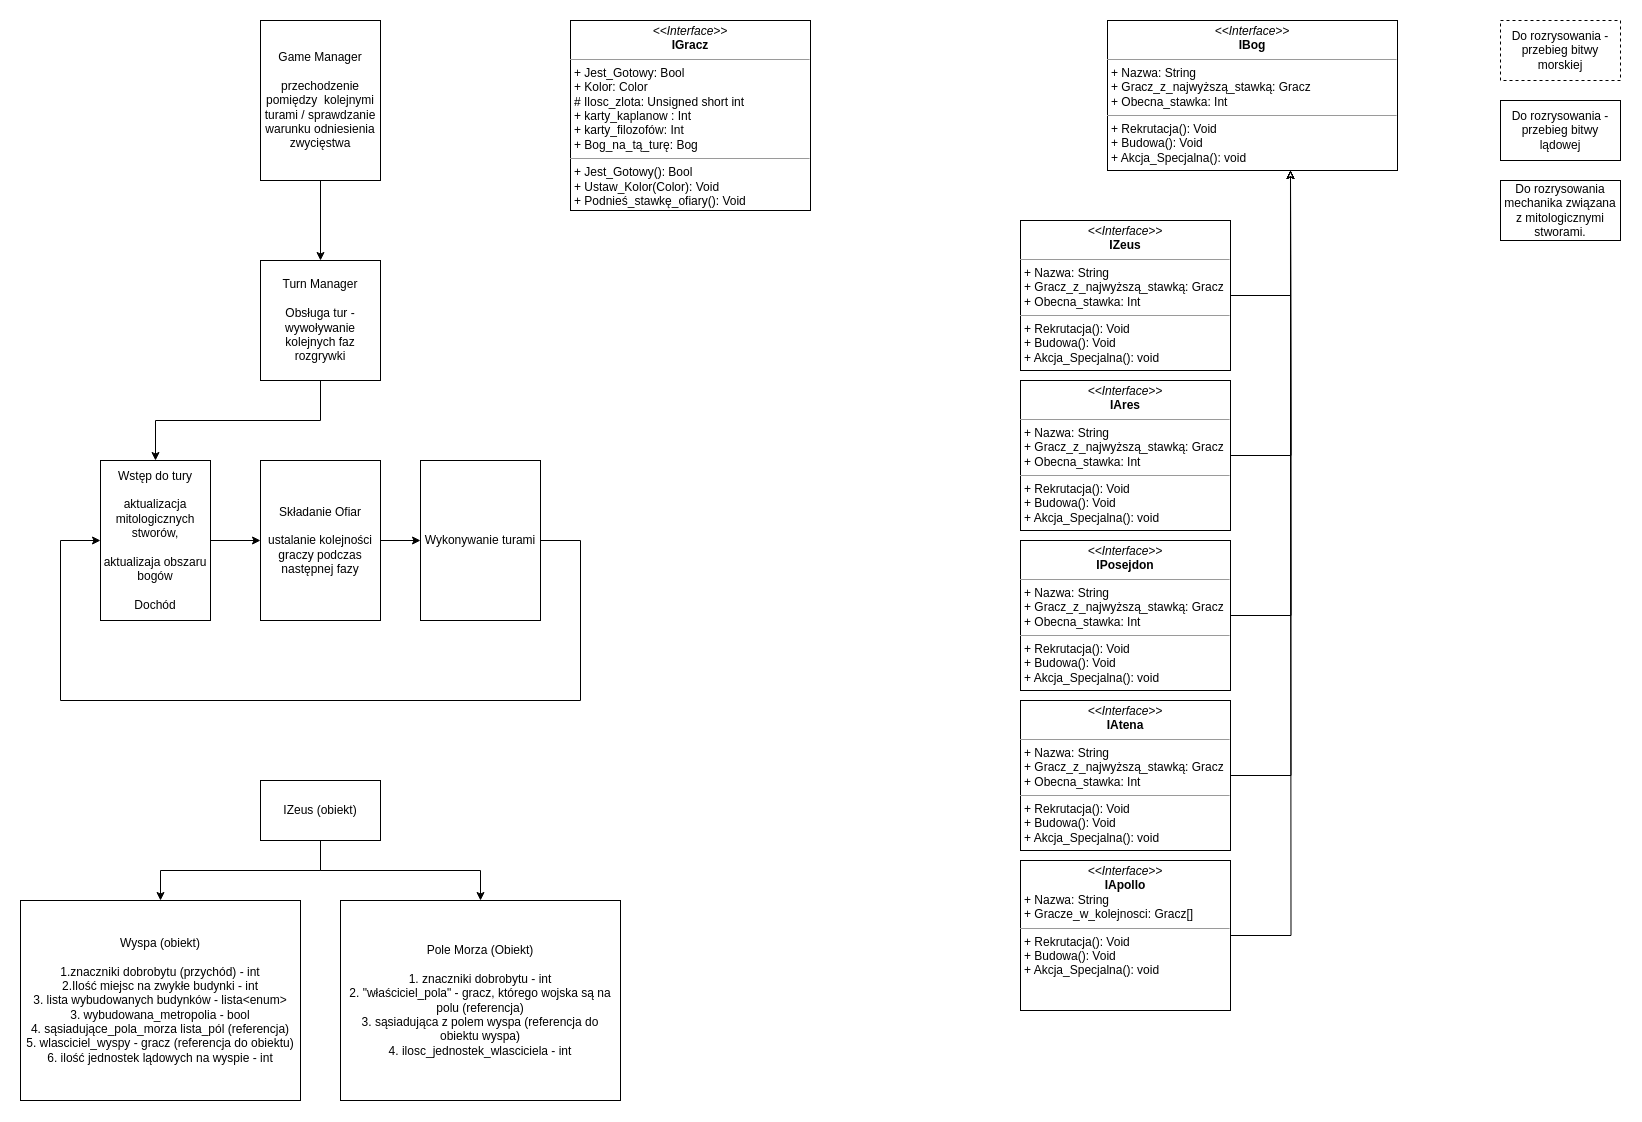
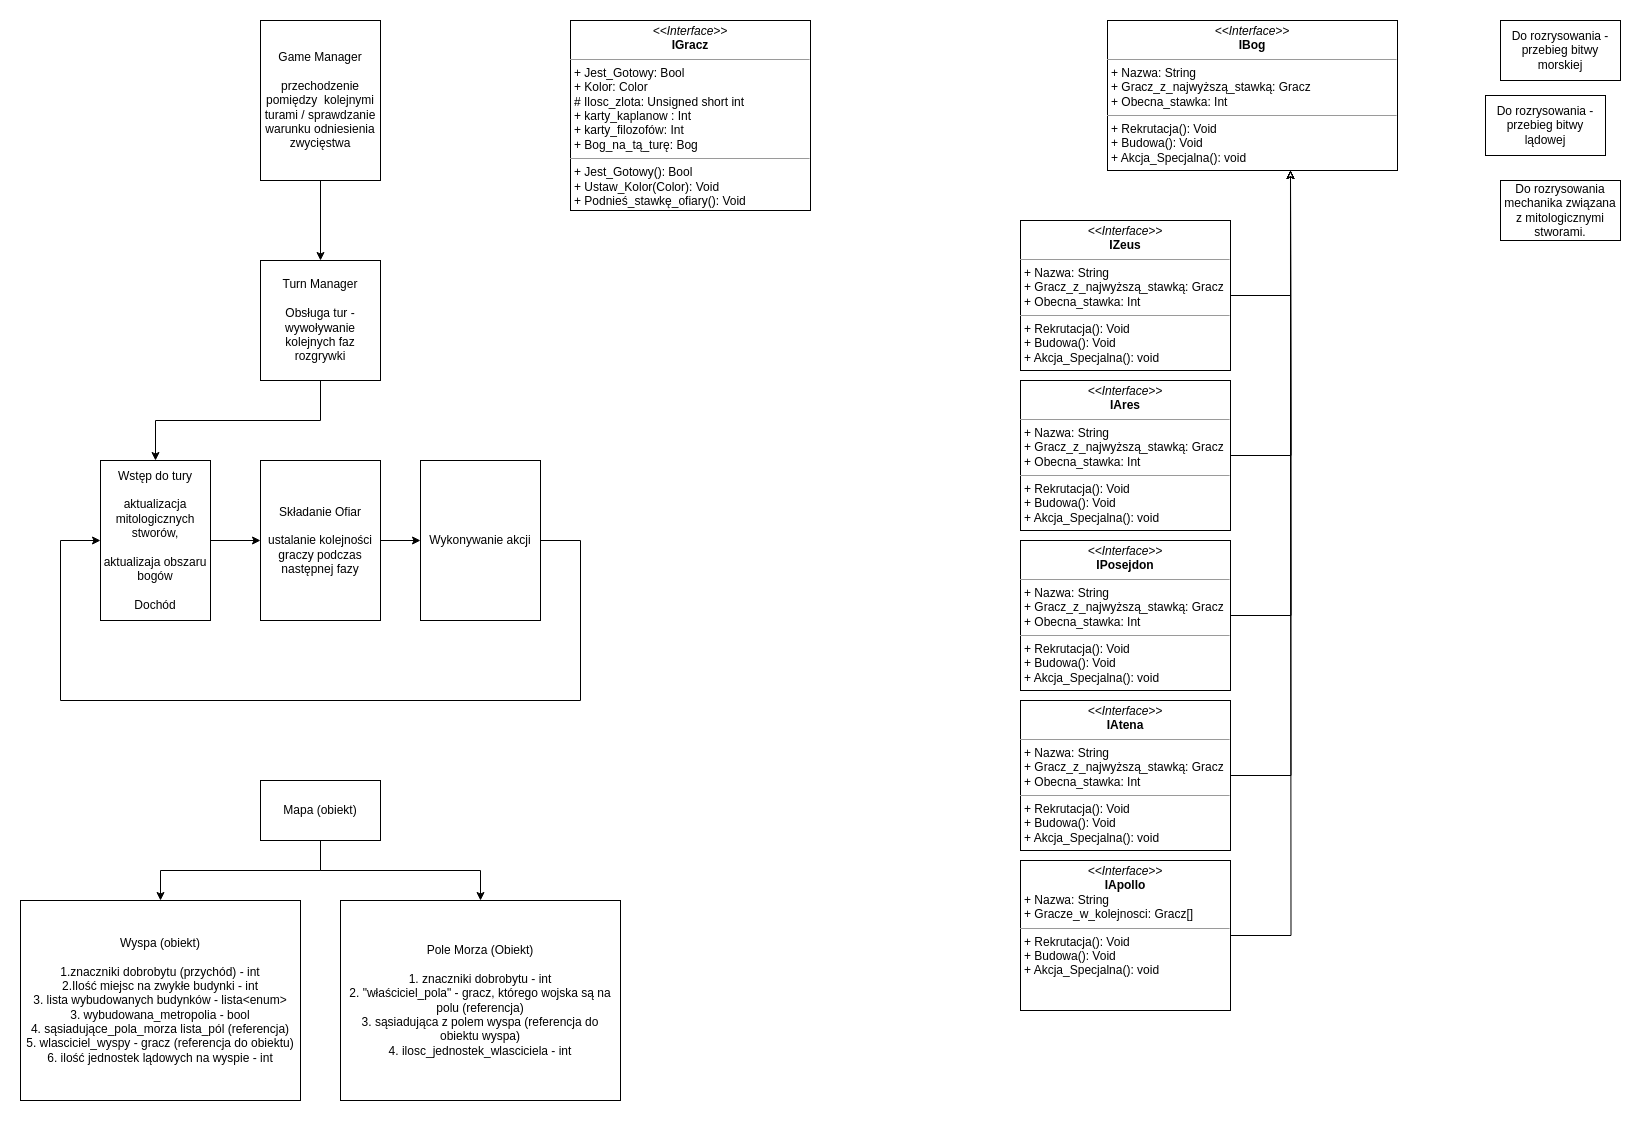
node "Do rozrysowania - przebieg bitwy morskiej": style dashed -> solid
node "Do rozrysowania - przebieg bitwy lądowej": moved (1561, 131) -> (1546, 126)
node "Wykonywanie turami": label "Wykonywanie turami" -> "Wykonywanie akcji"
node "IZeus (obiekt)": label "IZeus (obiekt)" -> "Mapa (obiekt)"
